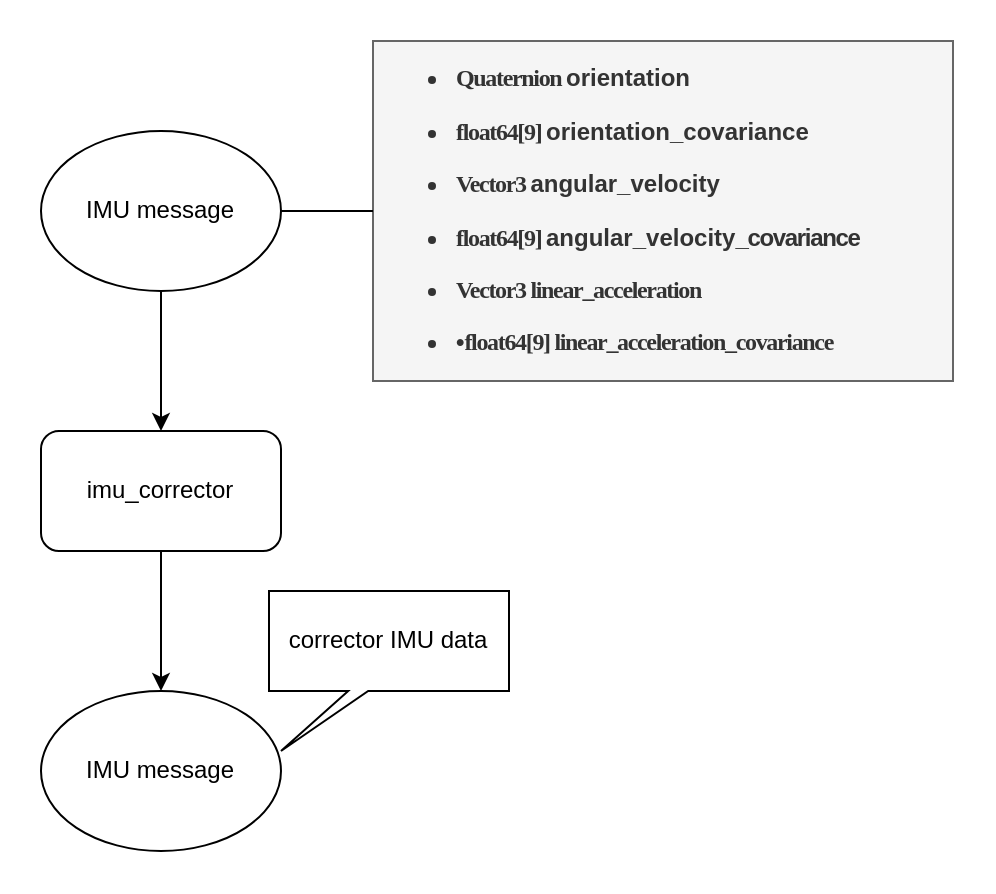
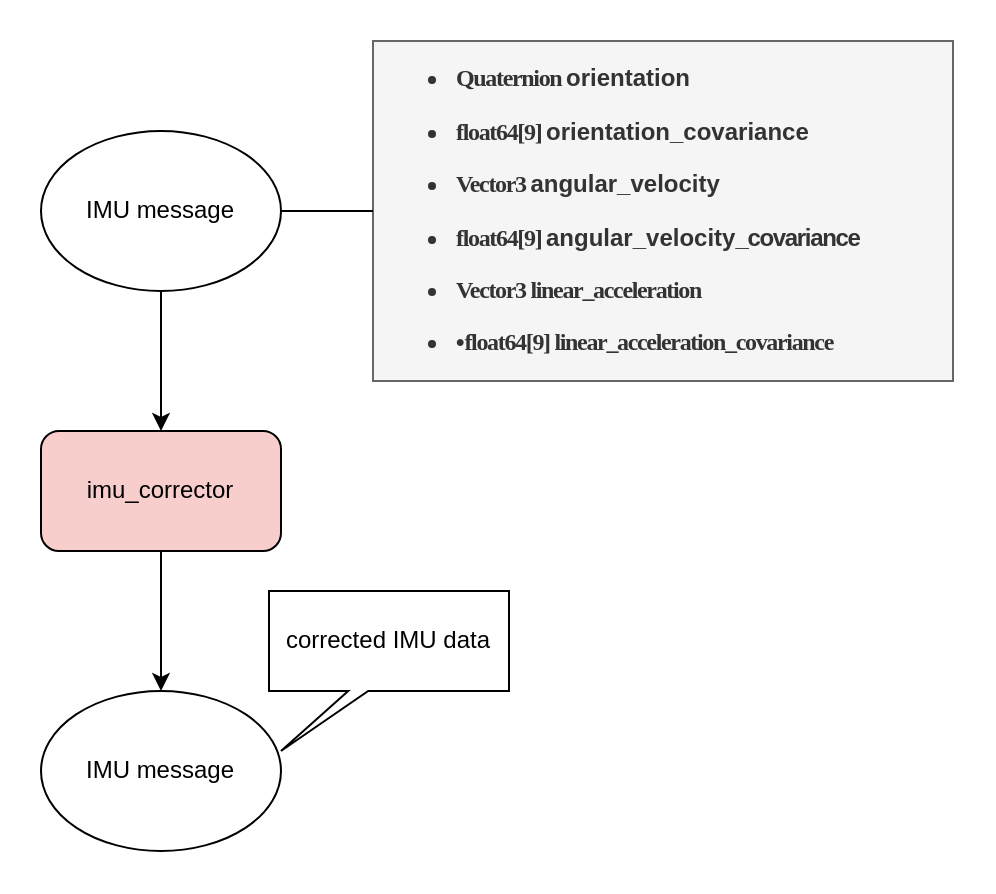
node "imu_corrector": fillcolor #ffffff -> #f8cecc
node "corrector IMU data": label "corrector IMU data" -> "corrected IMU data"
